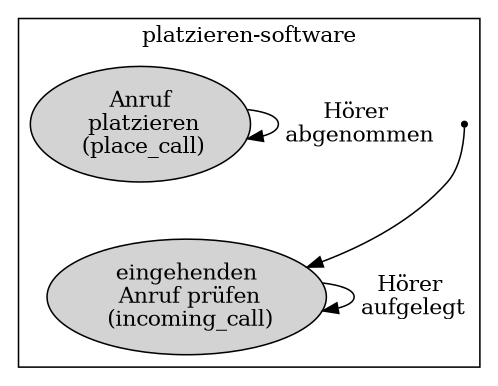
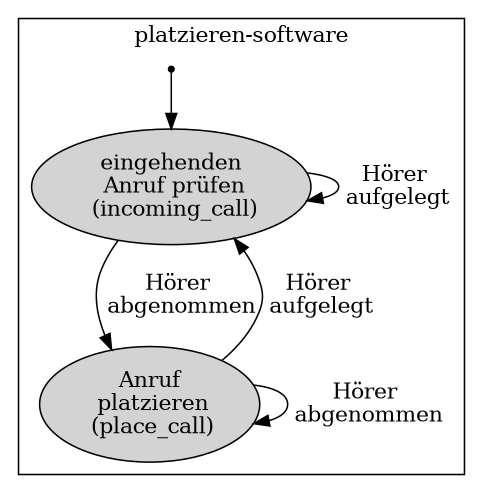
edge "eingehenden Anruf prüfen (incoming_call)" -> "Anruf platzieren (place_call)": added, label "Hörer abgenommen"
edge "Anruf platzieren (place_call)" -> "eingehenden Anruf prüfen (incoming_call)": added, label "Hörer aufgelegt"
